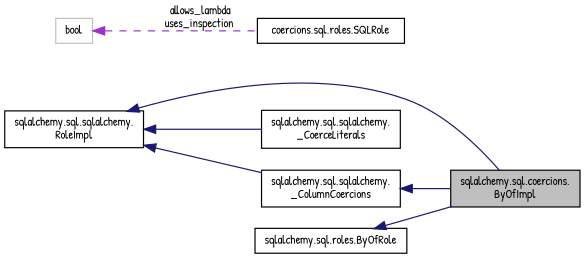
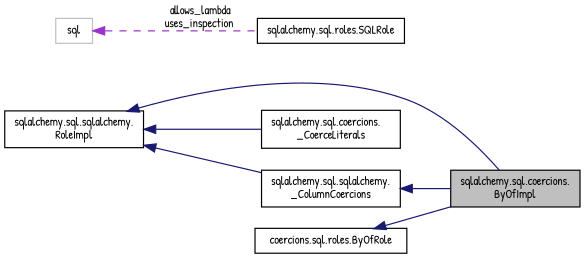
node "bool": label "bool" -> "sql"
node "coercions.sql.roles.SQLRole": label "coercions.sql.roles.SQLRole" -> "sqlalchemy.sql.roles.SQLRole"
node "sqlalchemy.sql.sqlalchemy. _CoerceLiterals": label "sqlalchemy.sql.sqlalchemy. _CoerceLiterals" -> "sqlalchemy.sql.coercions. _CoerceLiterals"
node "sqlalchemy.sql.roles.ByOfRole": label "sqlalchemy.sql.roles.ByOfRole" -> "coercions.sql.roles.ByOfRole"
